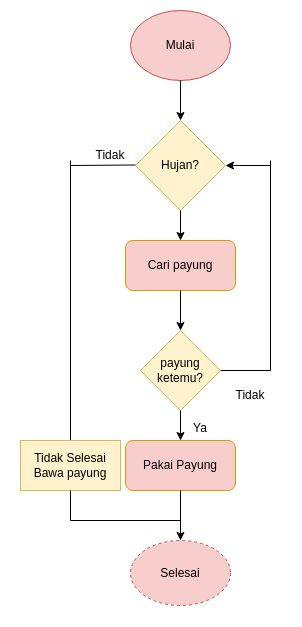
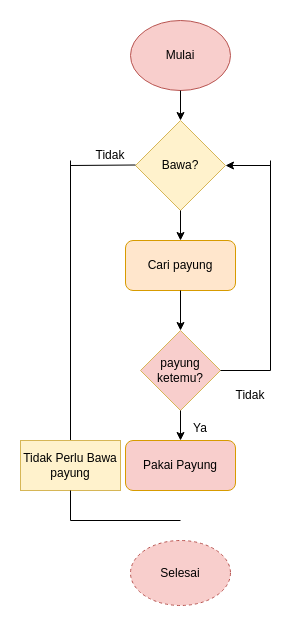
node "Mulai": moved (181, 46) -> (181, 56)
node "Hujan?": label "Hujan?" -> "Bawa?"
node "Cari payung": fillcolor #f8cecc -> #ffe6cc
node "payung ketemu?": fillcolor #fff2cc -> #f8cecc
node "Tidak Selesai Bawa payung": label "Tidak Selesai Bawa payung" -> "Tidak Perlu Bawa payung"
edge "Pakai Payung" -> "Selesai": removed
